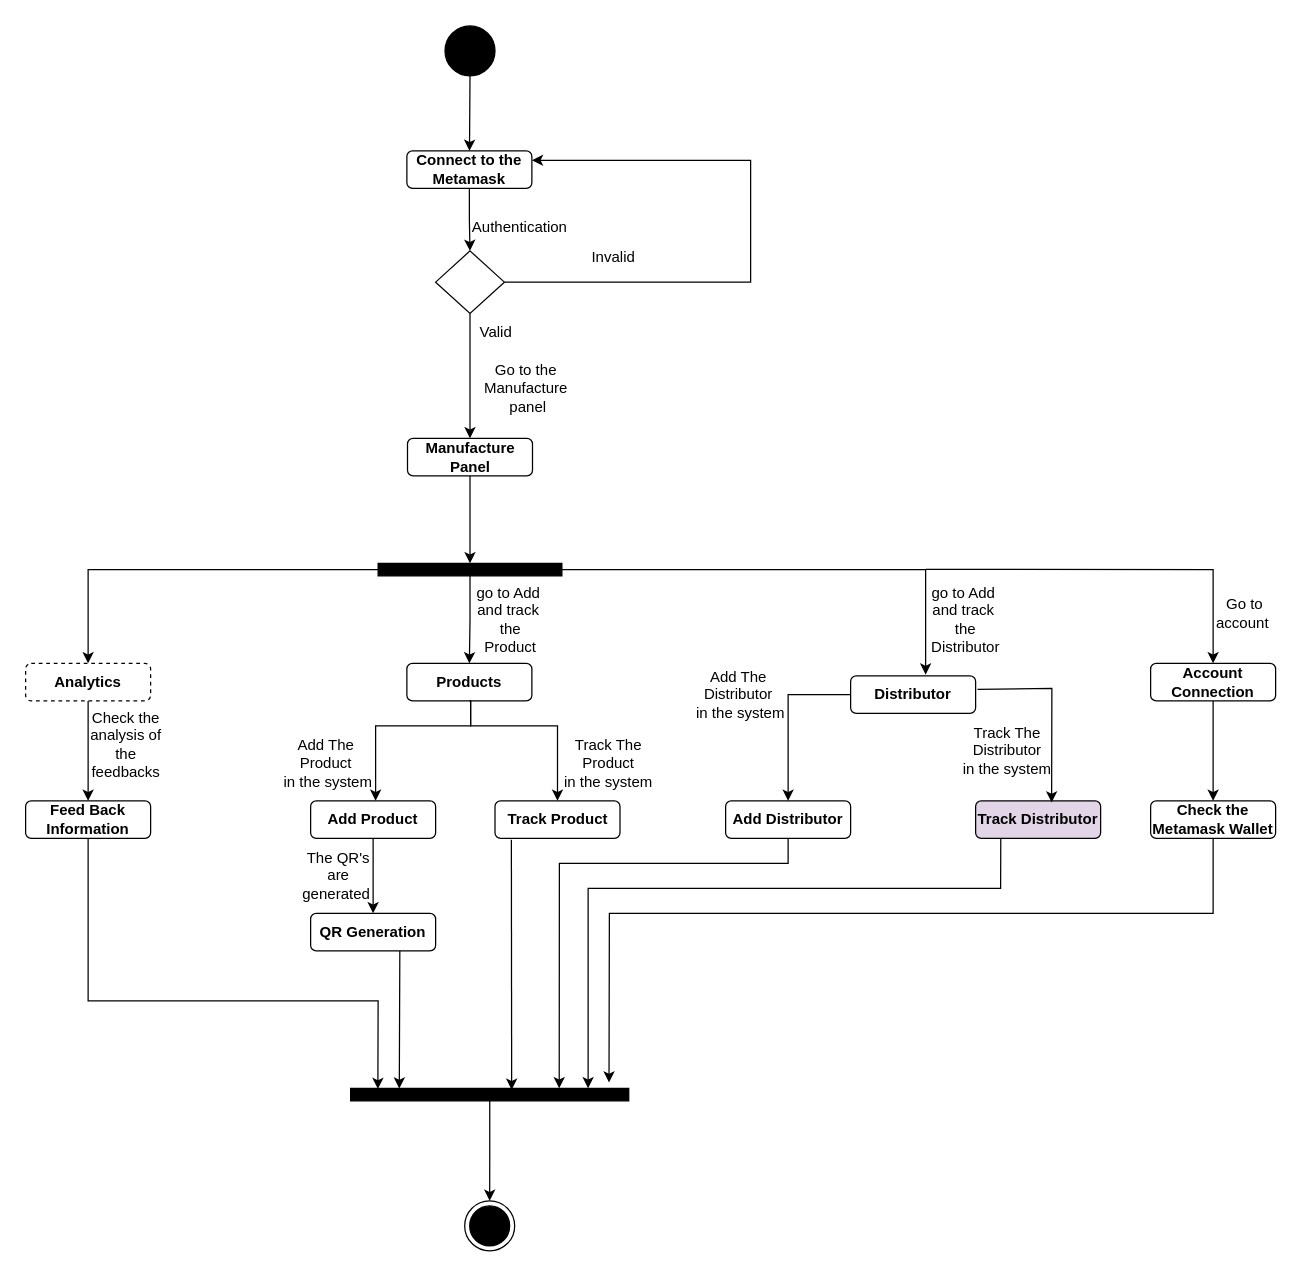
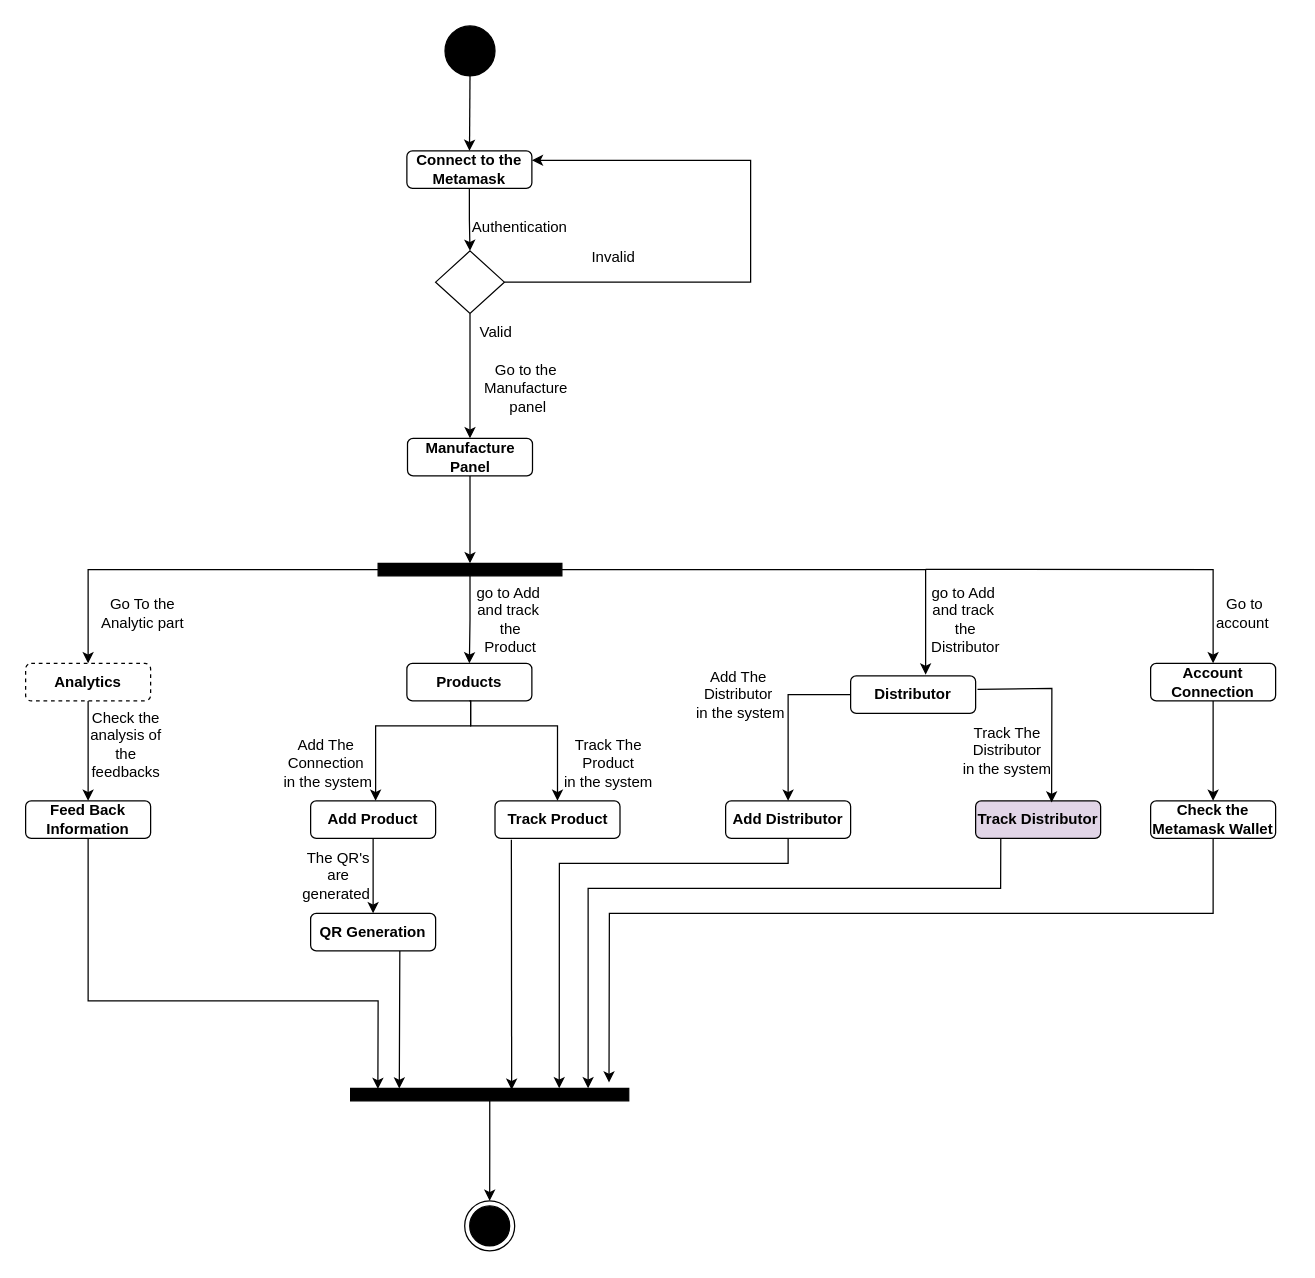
node "Go To the Analytic part": added
node "Add The Product in the system": label "Add The Product in the system" -> "Add The Connection in the system"
